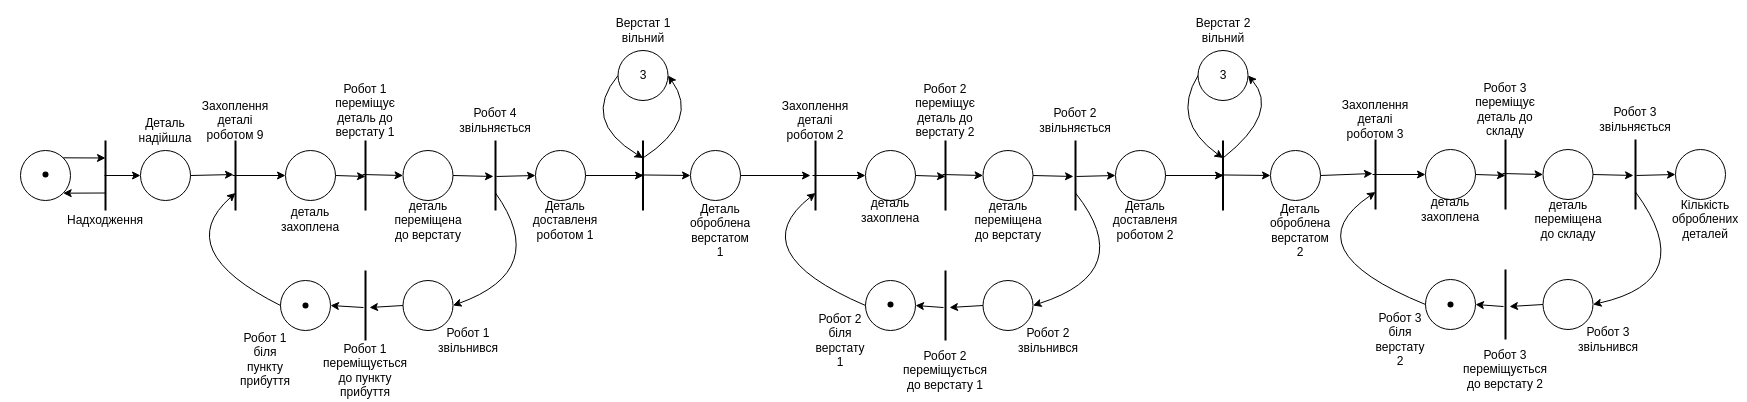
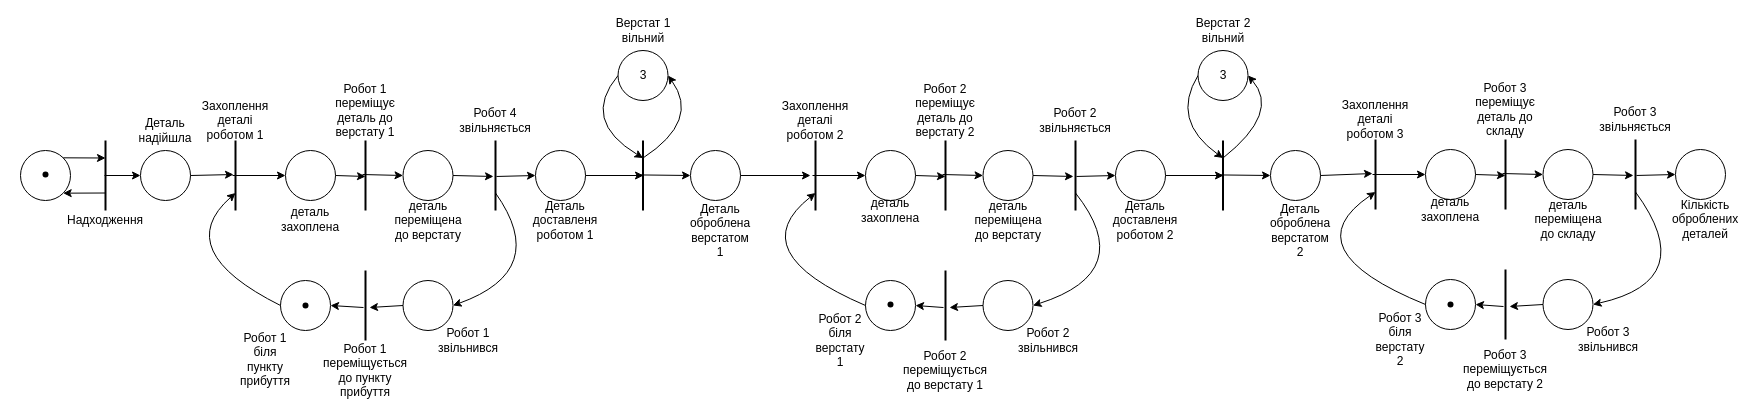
node "Захоплення деталі роботом 9": label "Захоплення деталі роботом 9" -> "Захоплення деталі роботом 1"
